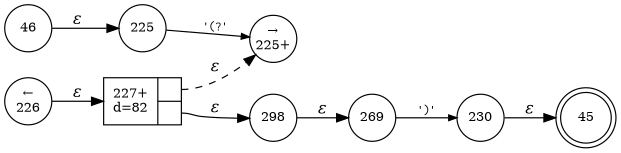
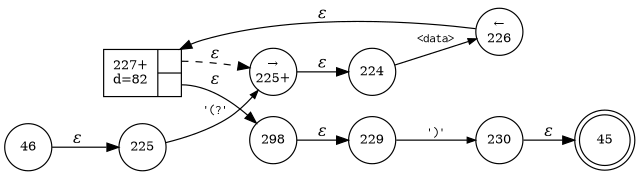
node "224": added
node "269": label "269" -> "229"
